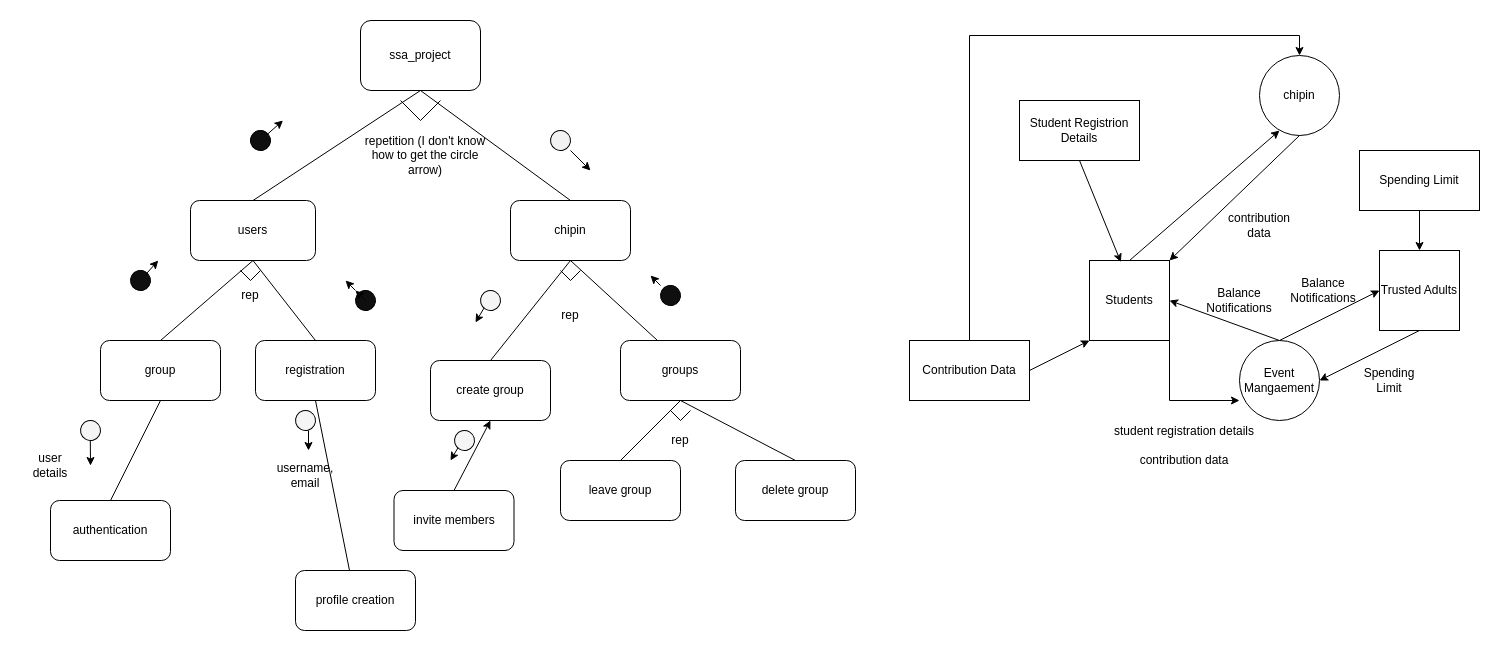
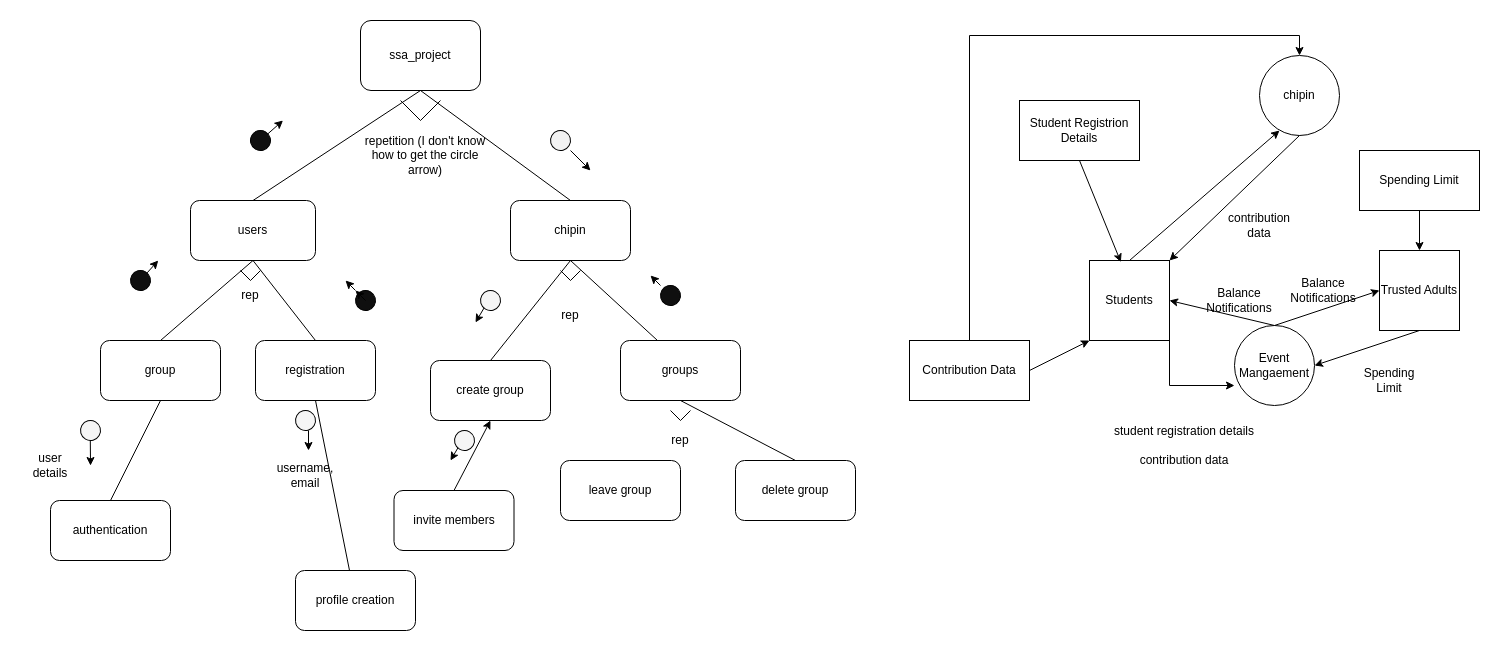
node "Event Mangaement": moved (1280, 381) -> (1275, 366)
edge "groups" -- "leave group": removed
